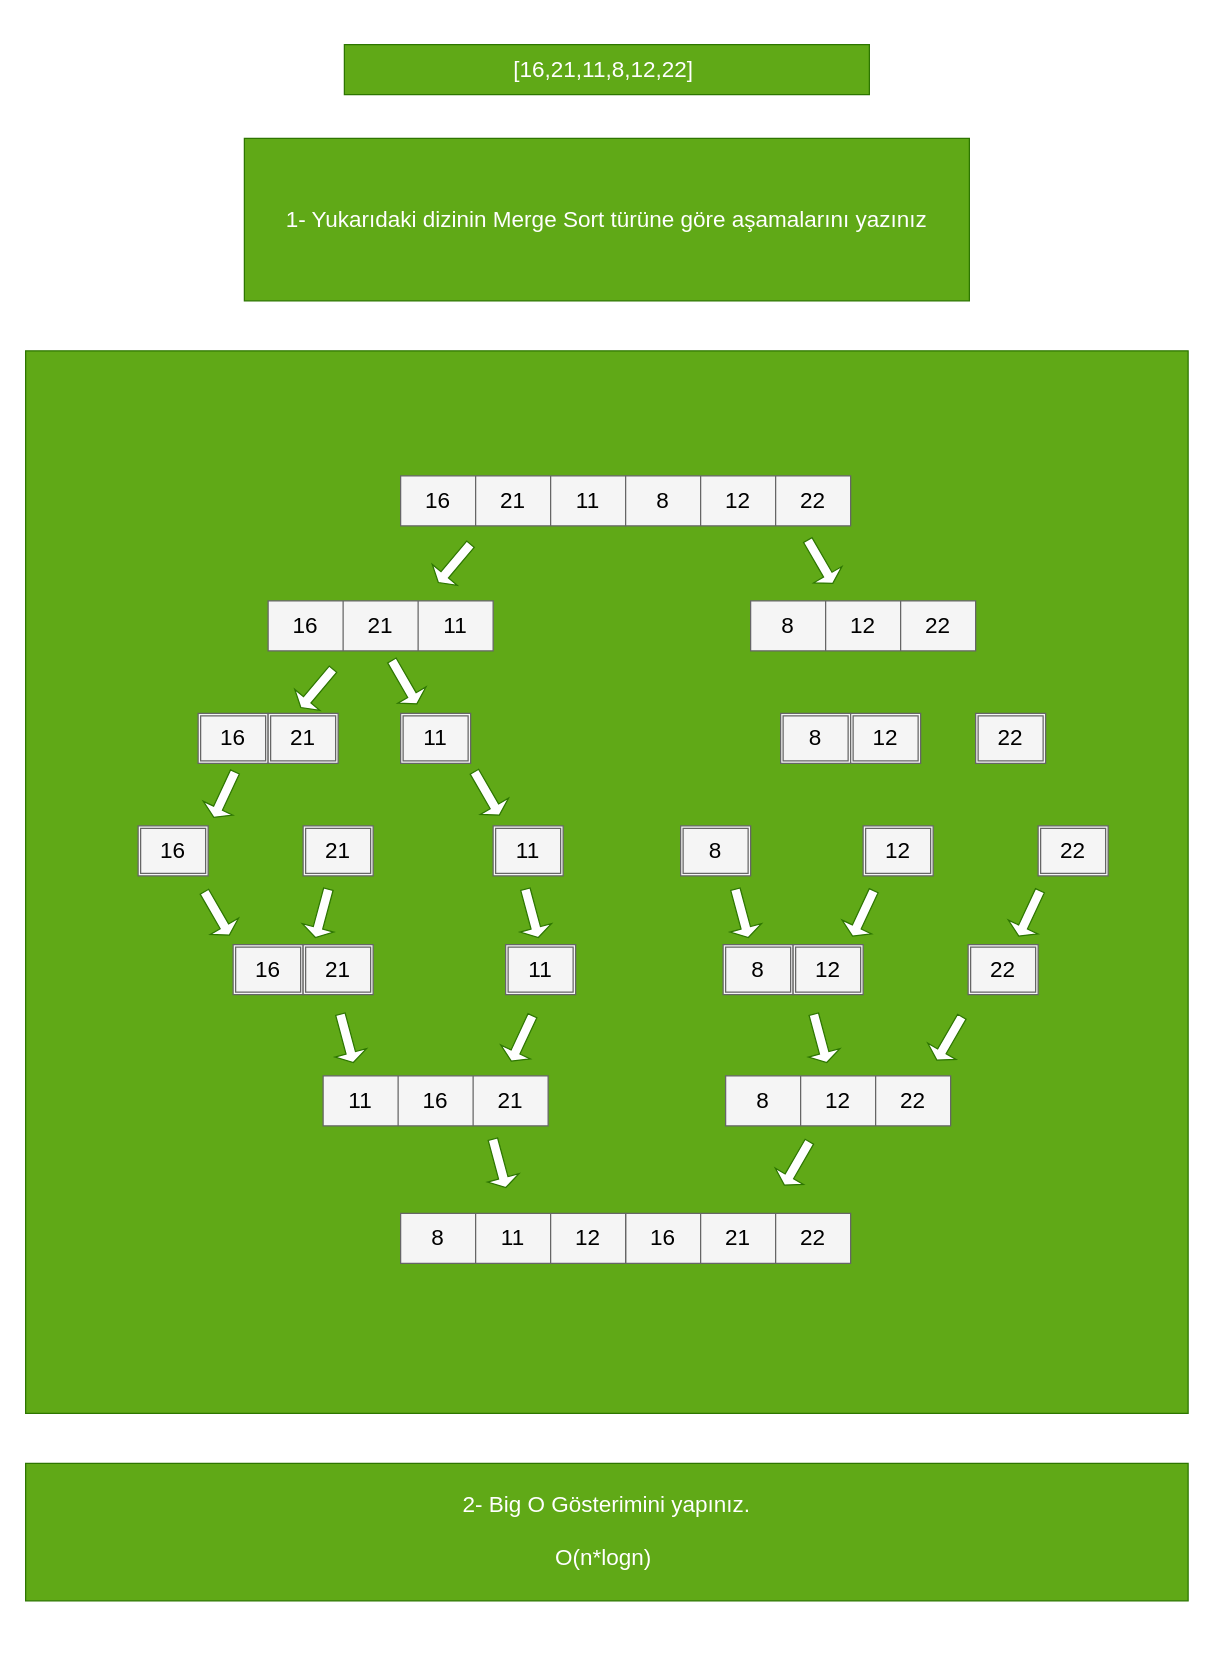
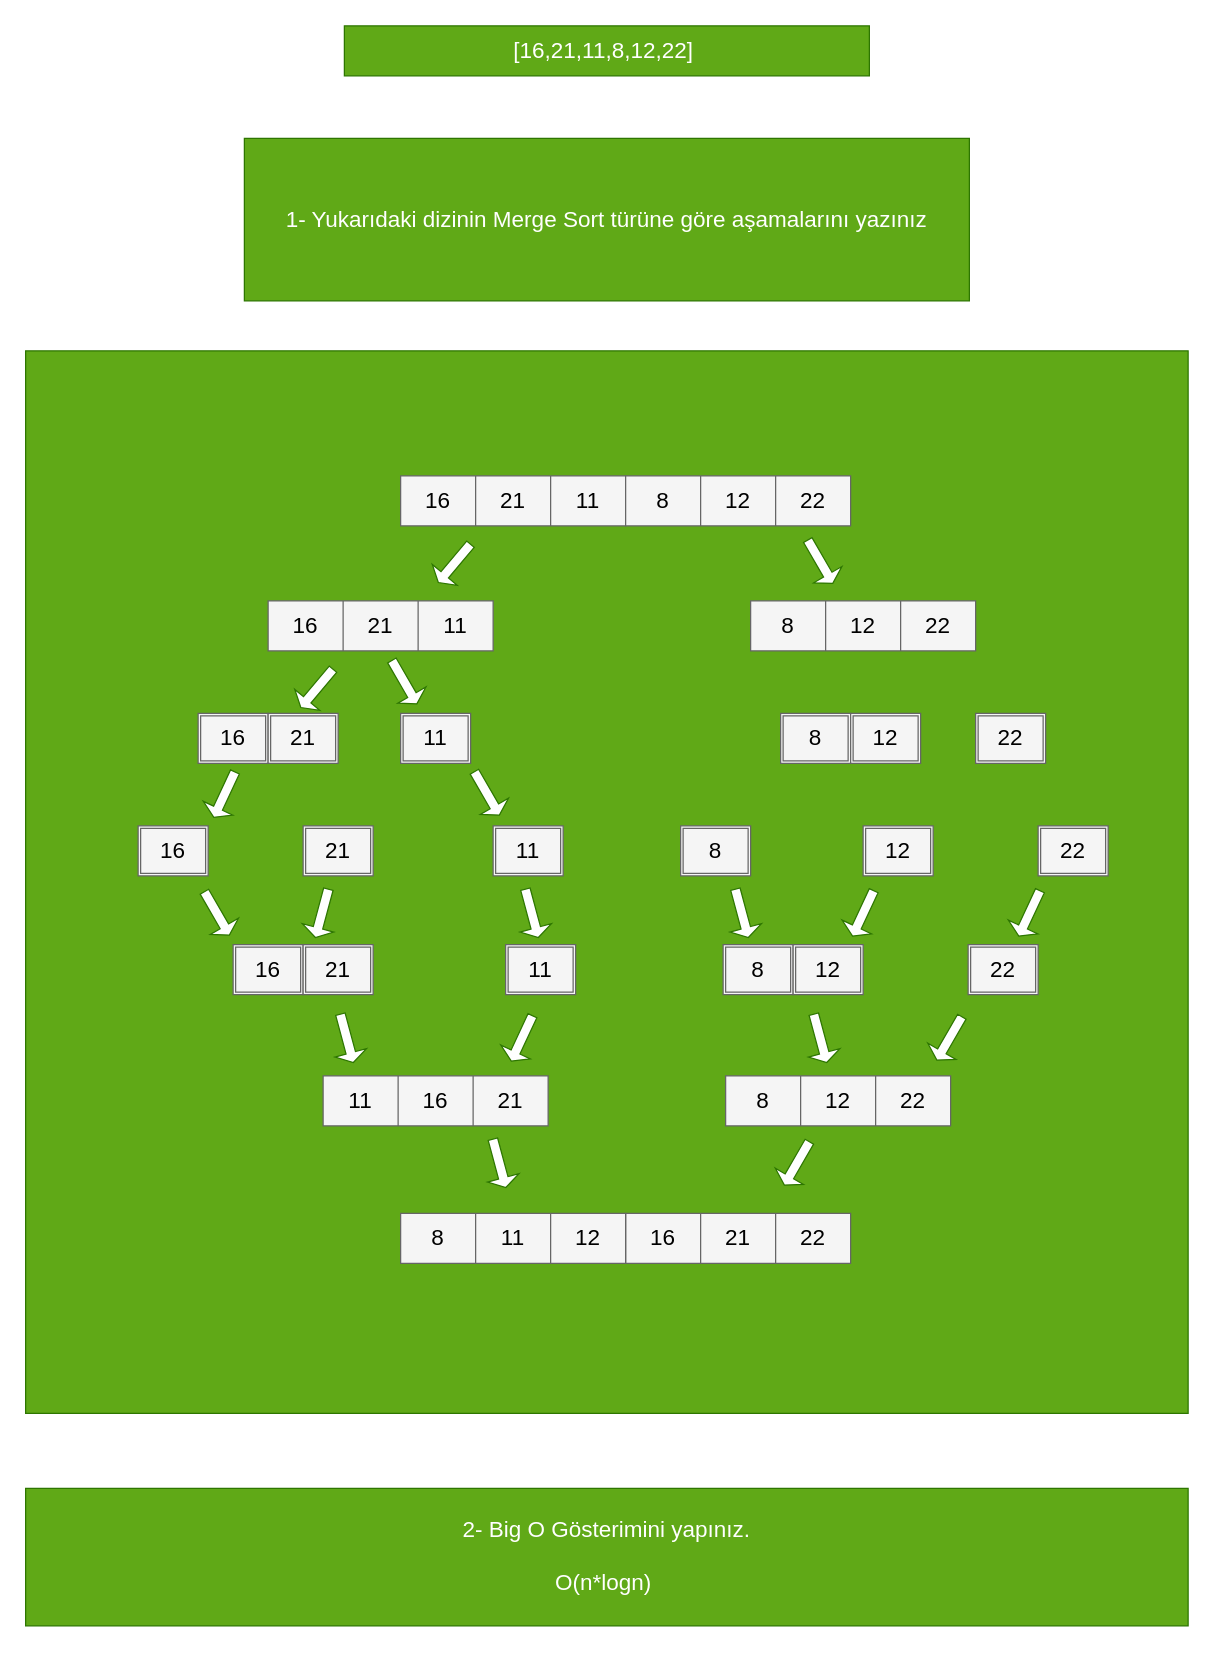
node "[16,21,11,8,12,22]": moved (607, 69) -> (607, 51)
node "2- Big O Gösterimini yapınız. O(n*logn)": moved (607, 1532) -> (607, 1557)
